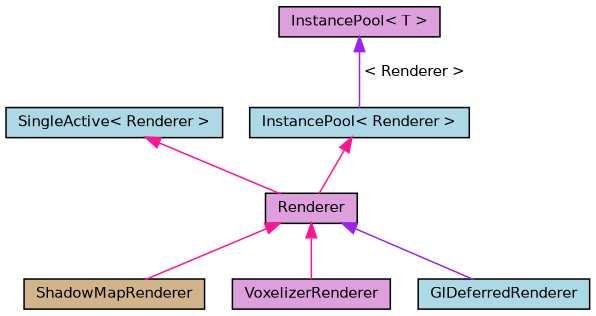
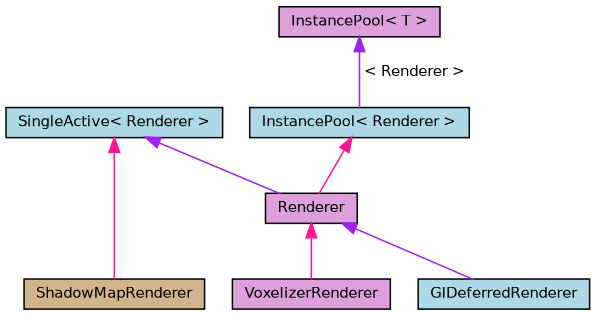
edge "Renderer" -> "SingleActive< Renderer >": color deeppink -> purple
edge "ShadowMapRenderer" -> "Renderer": now "ShadowMapRenderer" -> "SingleActive< Renderer >"
